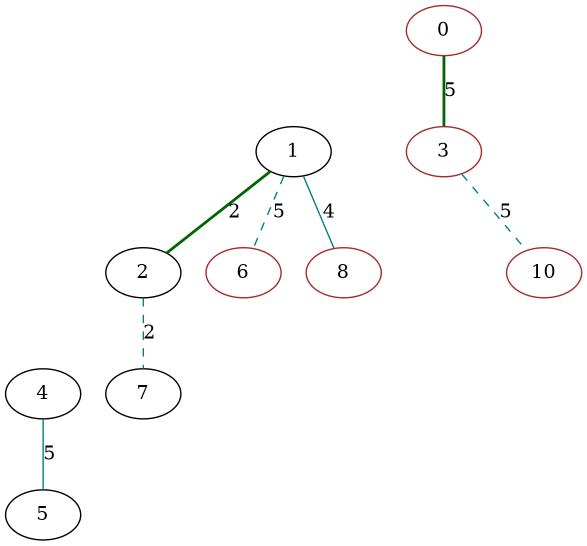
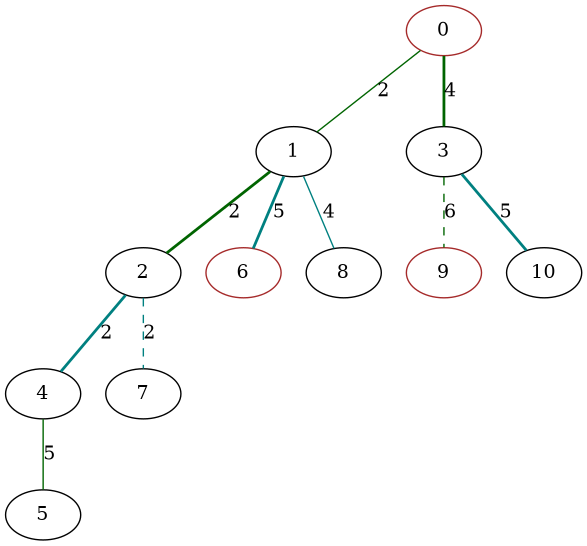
edge "0" -- "1": added, label "2"
edge "0" -- "3": label "5" -> "4"
node "3": color brown -> black
edge "1" -- "6": style dashed -> bold
edge "3" -- "10": style dashed -> bold
node "8": color brown -> black
node "9": added
node "10": color brown -> black
edge "2" -- "4": added, label "2"
edge "4" -- "5": color teal -> darkgreen
